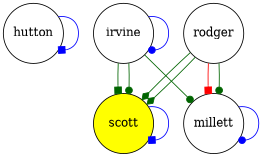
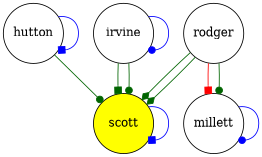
edge "irvine" -> "millett": removed
edge "hutton" -> "scott": added
